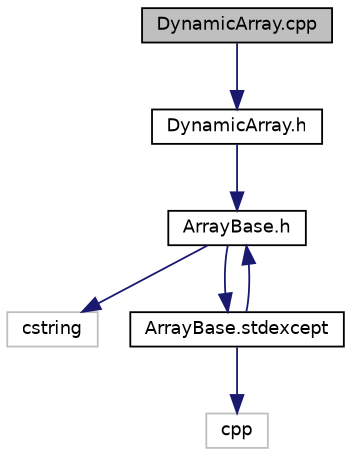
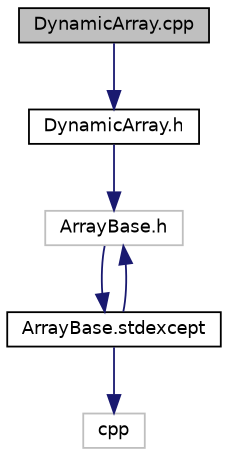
node "ArrayBase.h": color black -> grey75
node "cstring": removed
